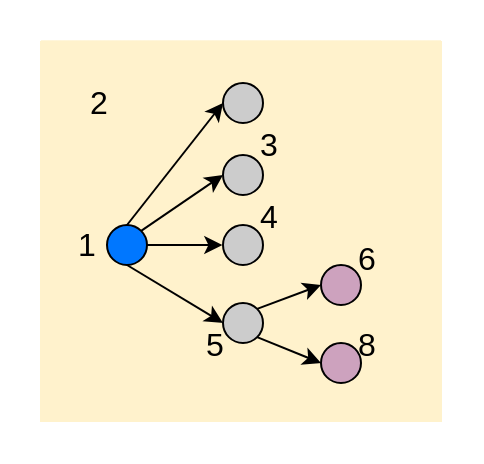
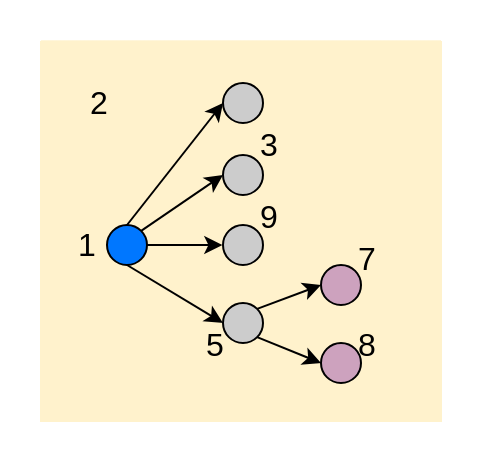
node "4": label "4" -> "9"
node "6": label "6" -> "7"
